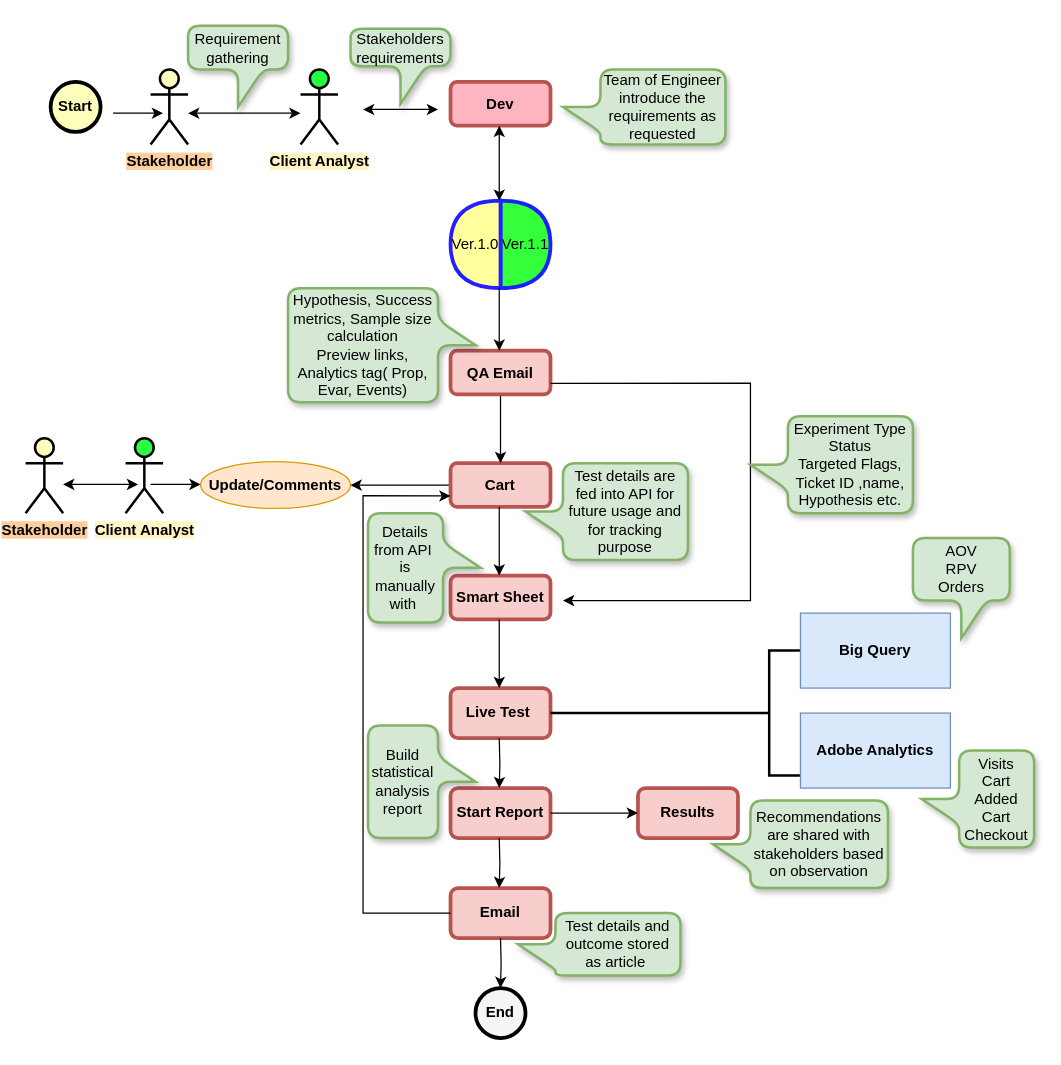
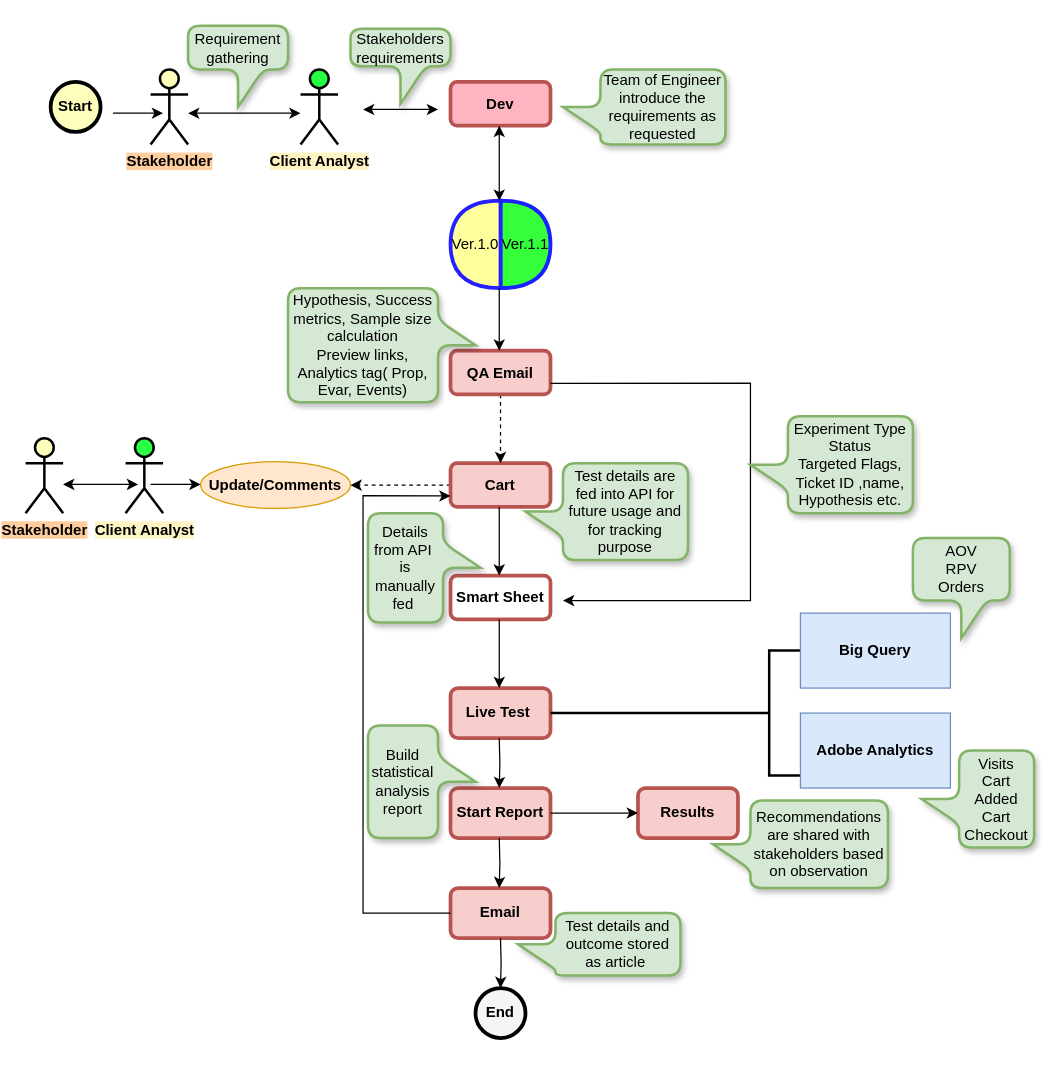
edge "QA Email" -> "Cart": style solid -> dashed
edge "Cart" -> "Update/Comments": style solid -> dashed
node "Details from API is manually with": label "Details from API is manually with" -> "Details from API is manually fed"
node "Smart Sheet": fillcolor #f8cecc -> #ffffff
